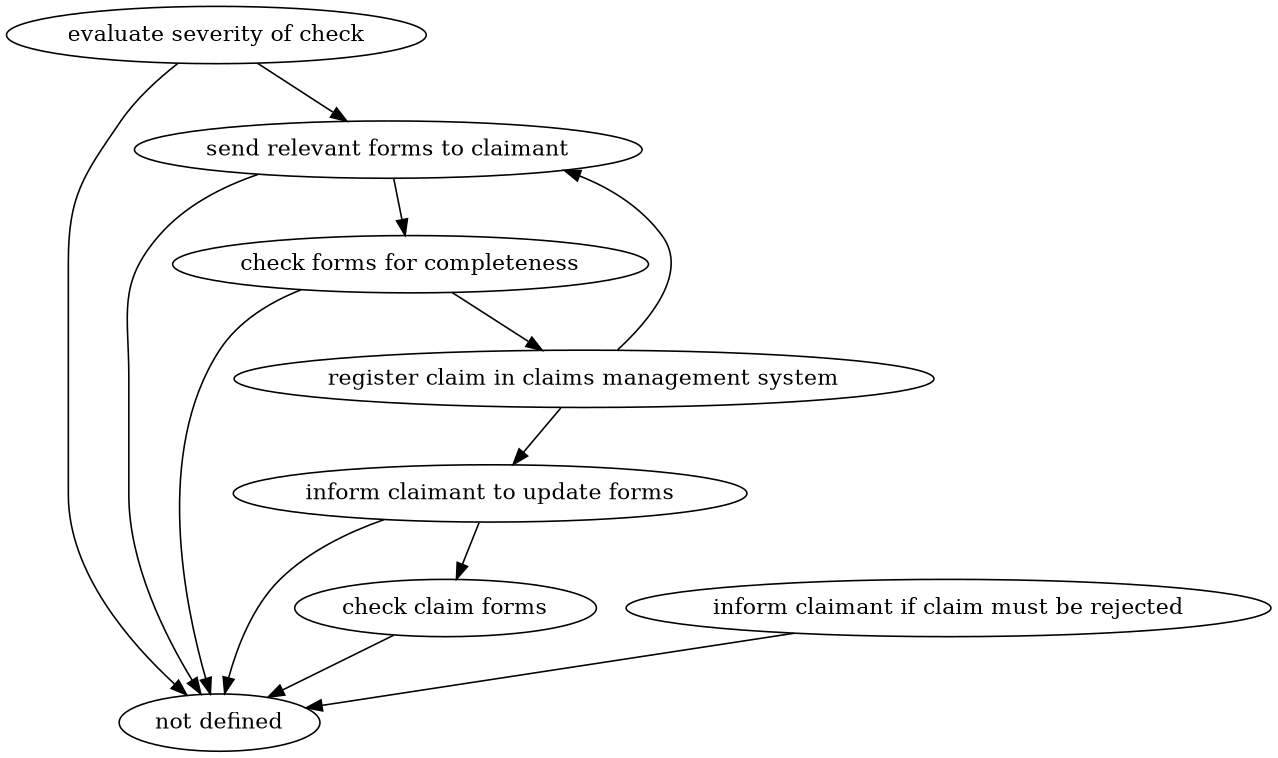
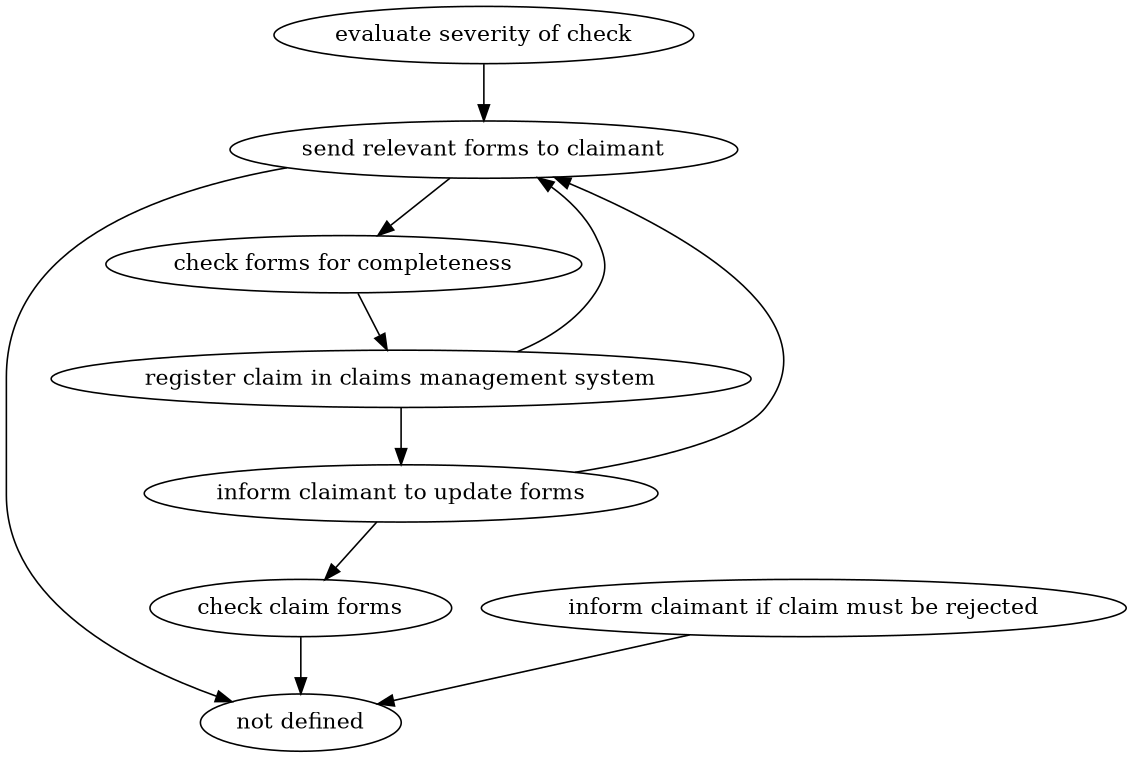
edge "evaluate severity of check" -> "not defined": removed
edge "check forms for completeness" -> "not defined": removed
edge "inform claimant to update forms" -> "not defined": now "inform claimant to update forms" -> "send relevant forms to claimant"
